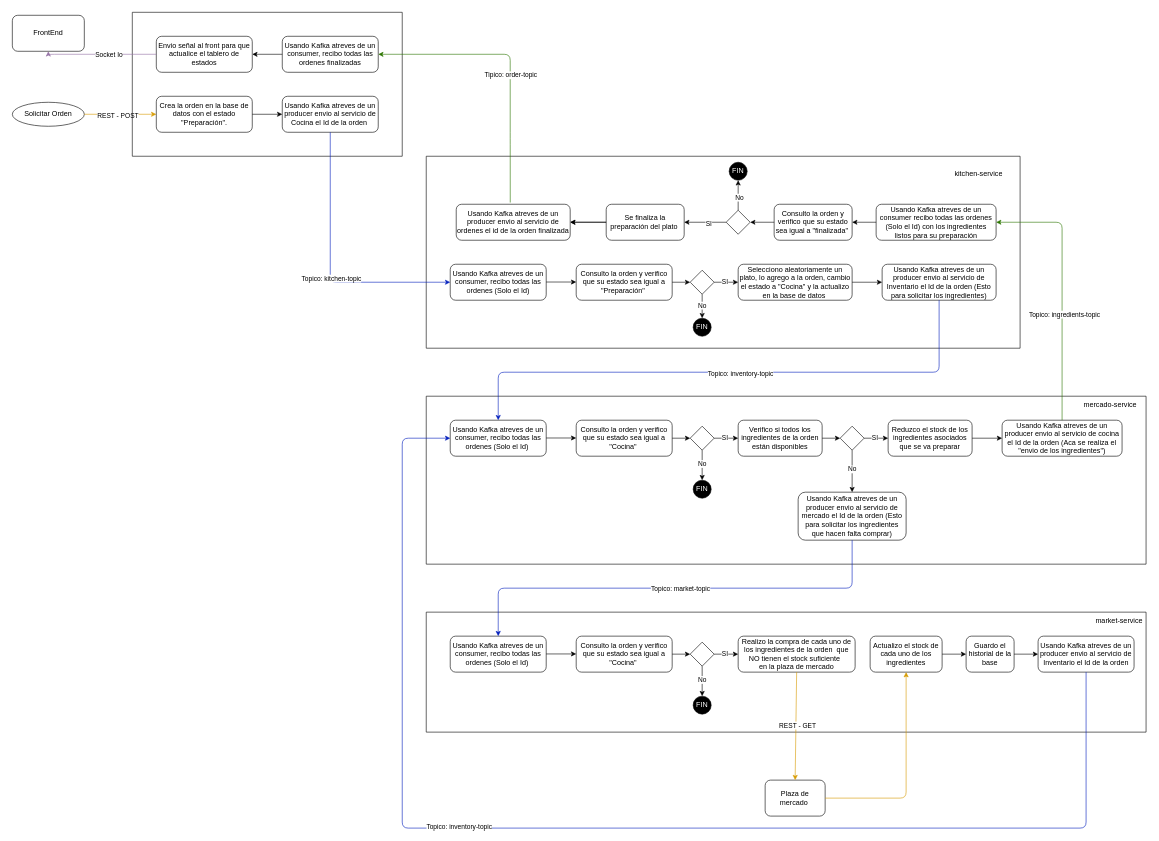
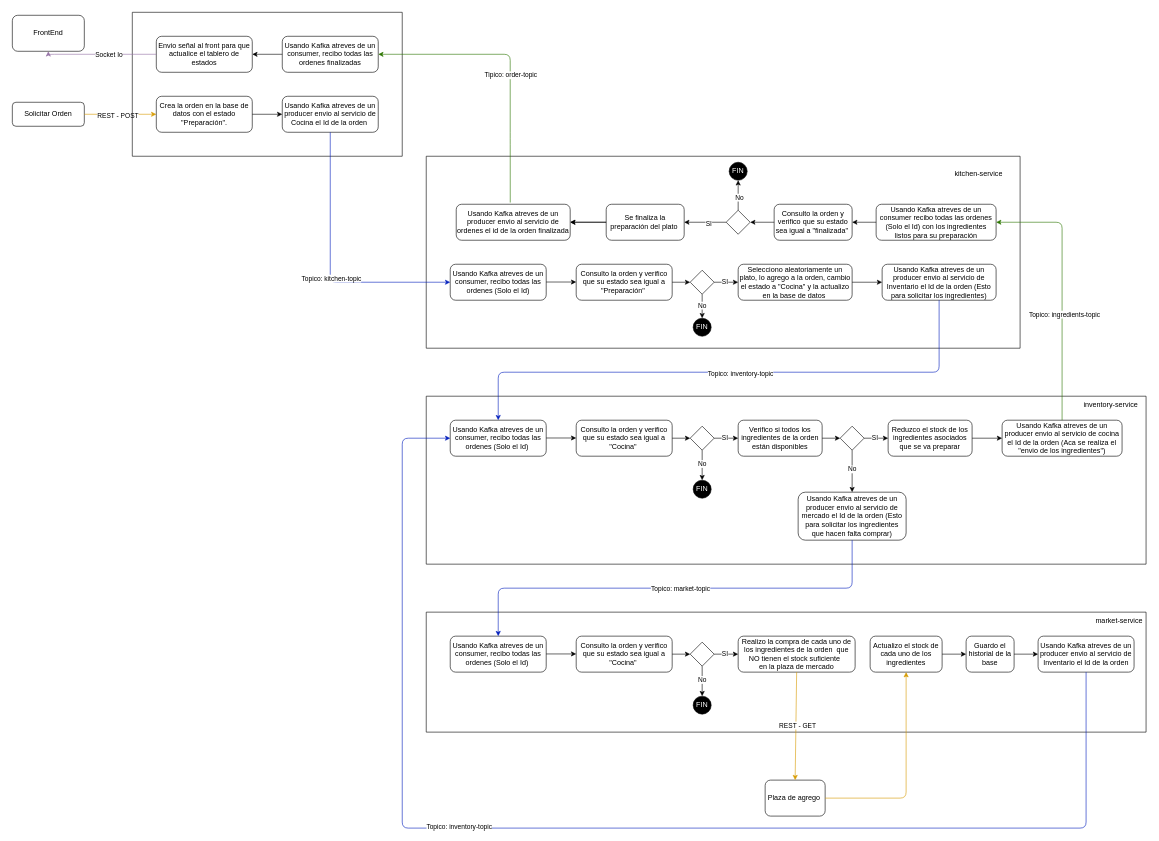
node "Solicitar Orden": shape ellipse -> rounded rectangle
node "mercado-service": label "mercado-service" -> "inventory-service"
node "Plaza de mercado": label "Plaza de mercado" -> "Plaza de agrego"
